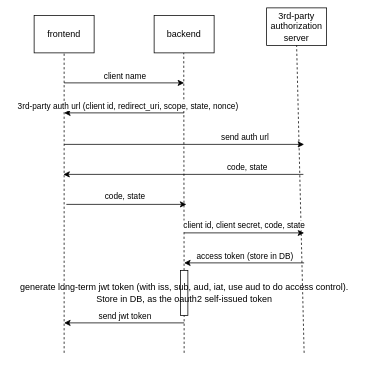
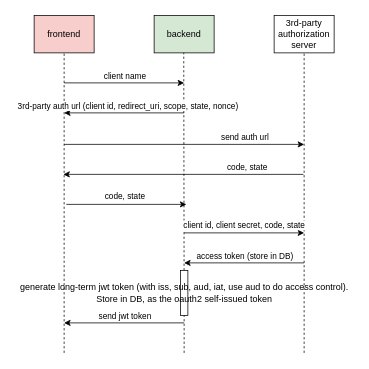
node "3rd-party authorization server": moved (297, 27) -> (304, 34)
node "frontend": fillcolor #ffffff -> #f8cecc
node "backend": fillcolor #ffffff -> #d5e8d4
